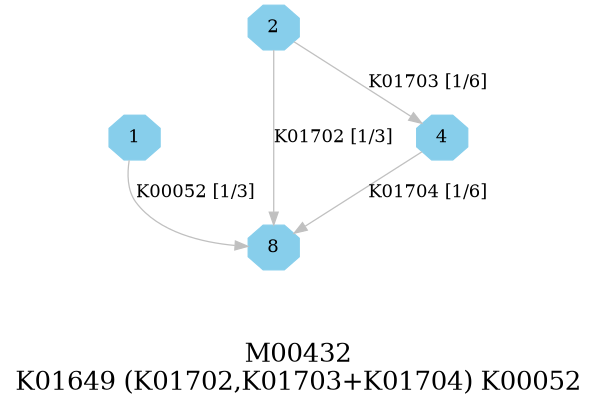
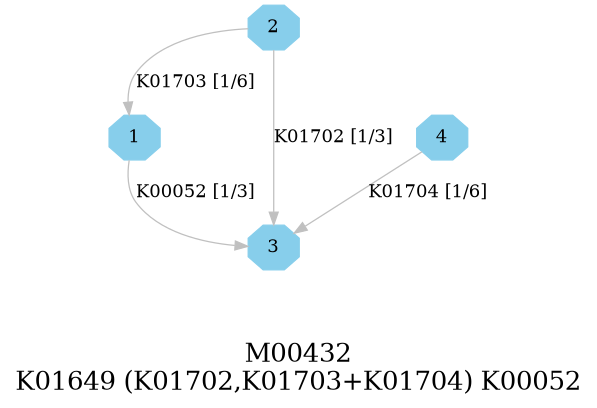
edge "2" -> "4": now "2" -> "1"
node "8": label "8" -> "3"
